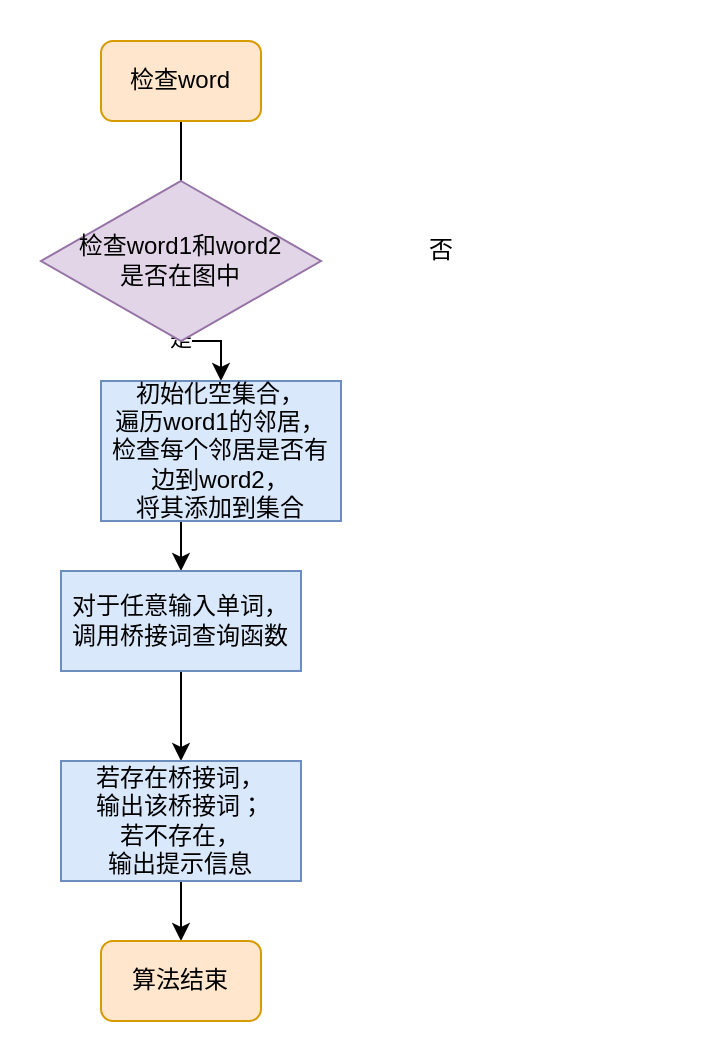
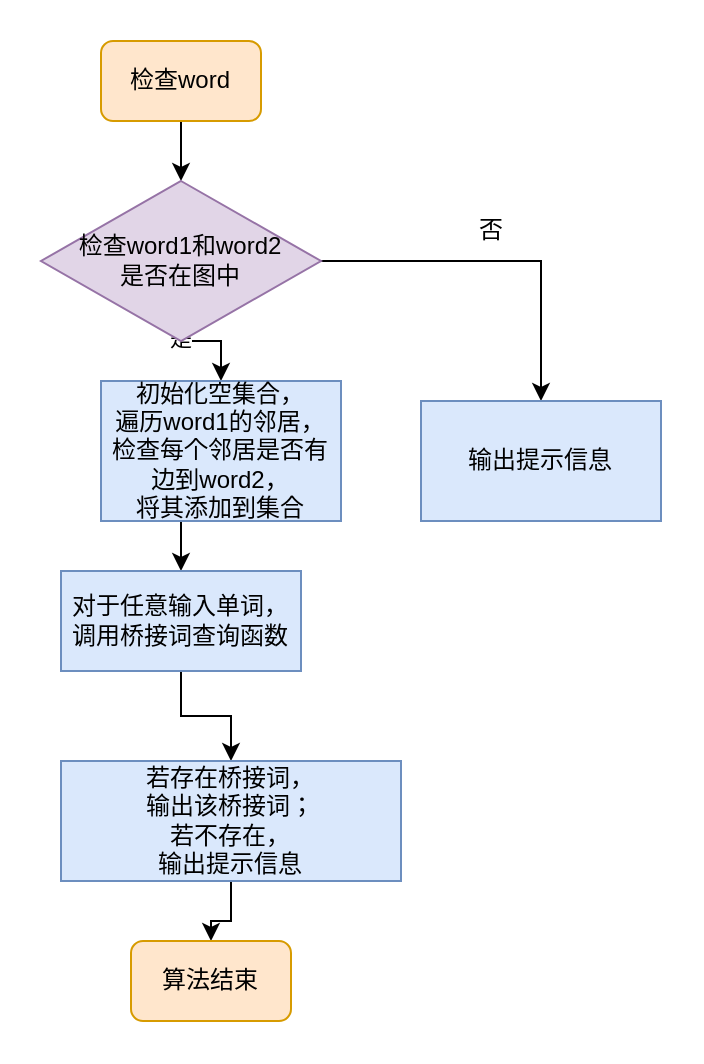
edge "检查word" -- "检查word1和word2 是否在图中": arrowhead none -> classic
node "否": moved (441, 251) -> (491, 231)
edge "检查word1和word2 是否在图中" -> "输出提示信息": added
node "输出提示信息": added
node "若存在桥接词， 输出该桥接词； 若不存在， 输出提示信息": size 240x120 -> 340x120
node "算法结束": moved (181, 981) -> (211, 981)
